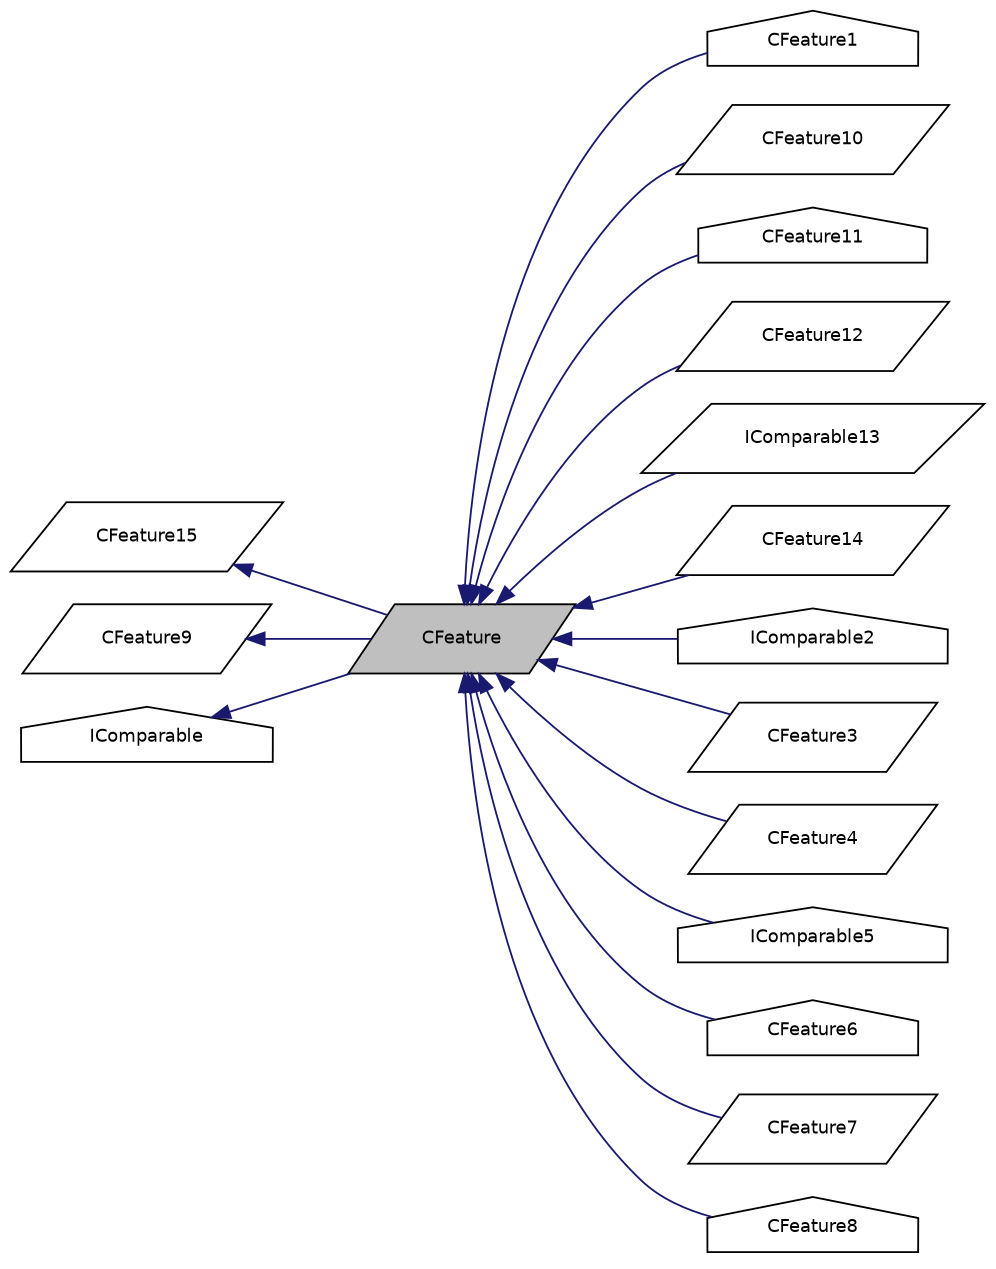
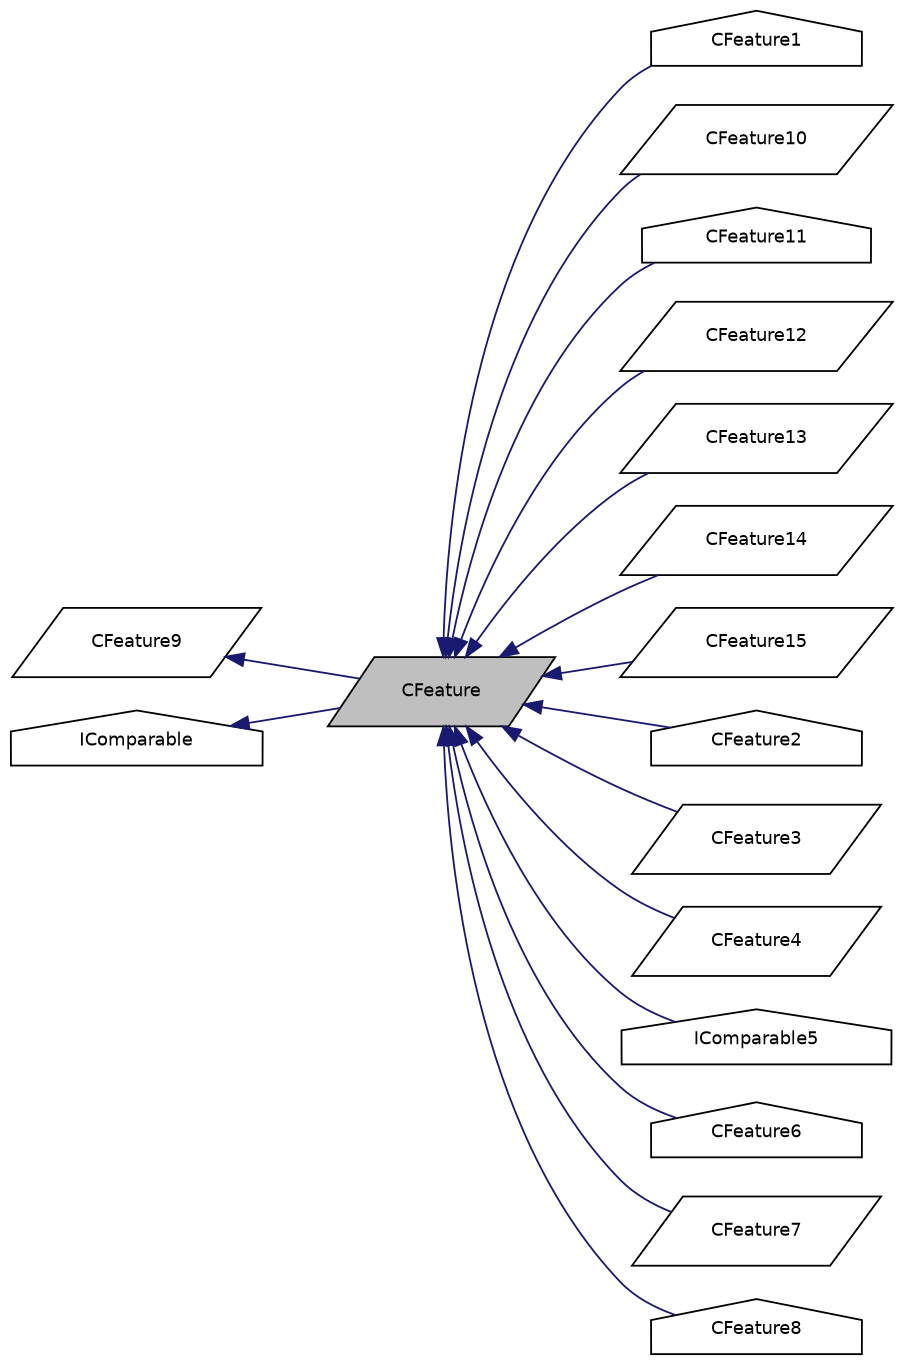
node "IComparable13": label "IComparable13" -> "CFeature13"
edge "CFeature" -> "CFeature15": reversed
node "IComparable2": label "IComparable2" -> "CFeature2"
